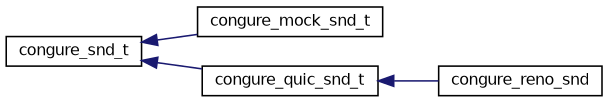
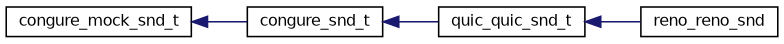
edge "congure_mock_snd_t" -> "congure_snd_t": reversed
node "congure_quic_snd_t": label "congure_quic_snd_t" -> "quic_quic_snd_t"
node "congure_reno_snd": label "congure_reno_snd" -> "reno_reno_snd"
